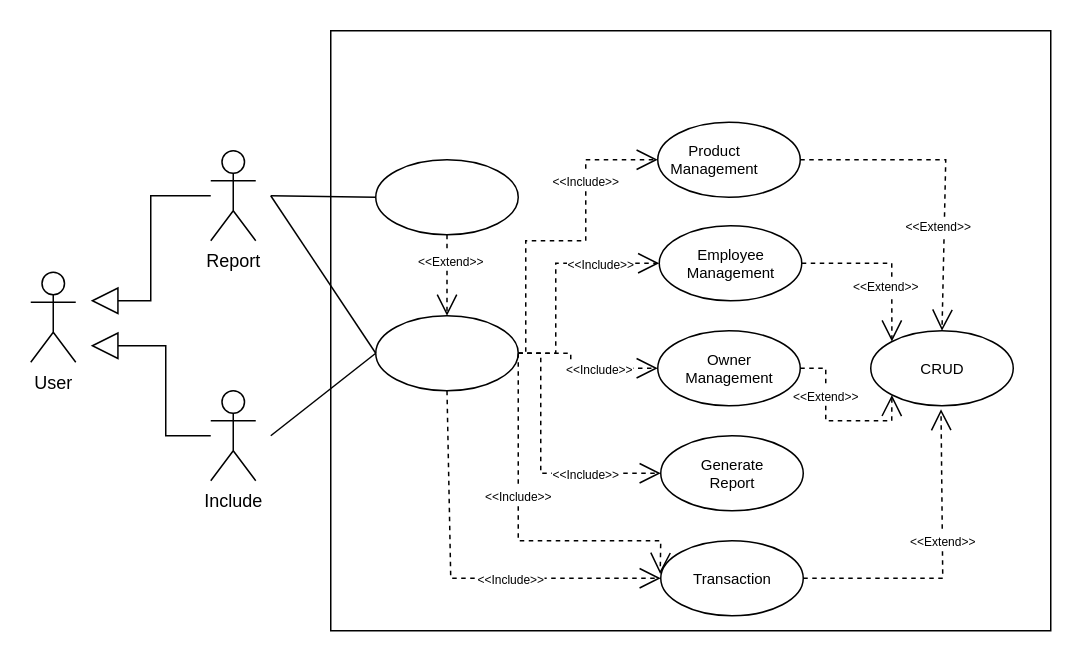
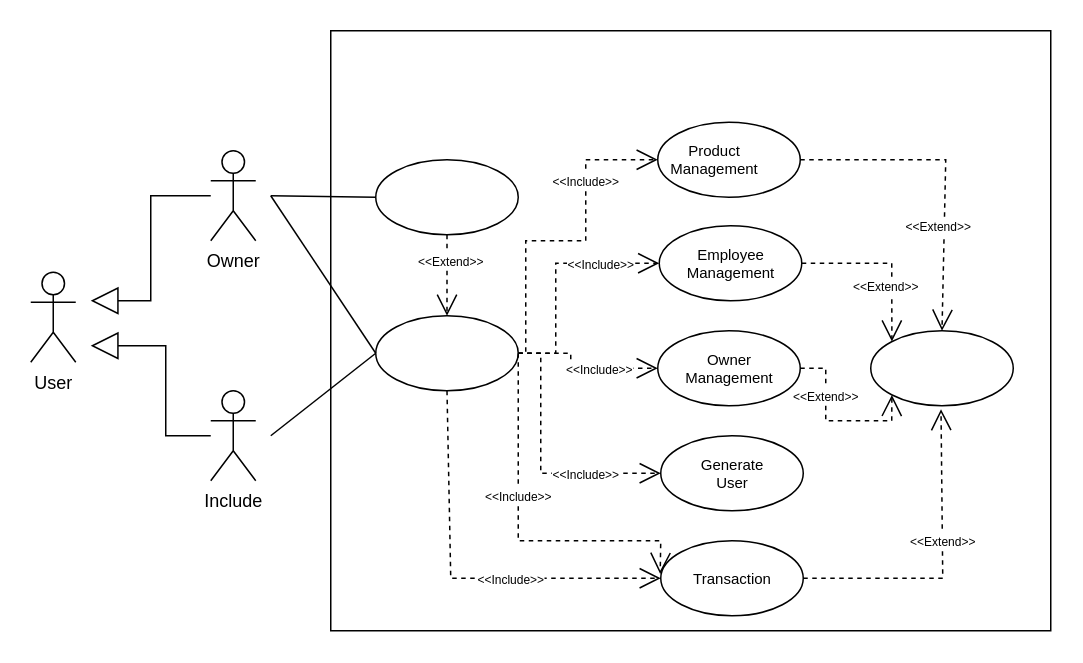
node "Report": label "Report" -> "Owner"
node "CRUD": removed
node "Generate Report": label "Generate Report" -> "Generate User"
